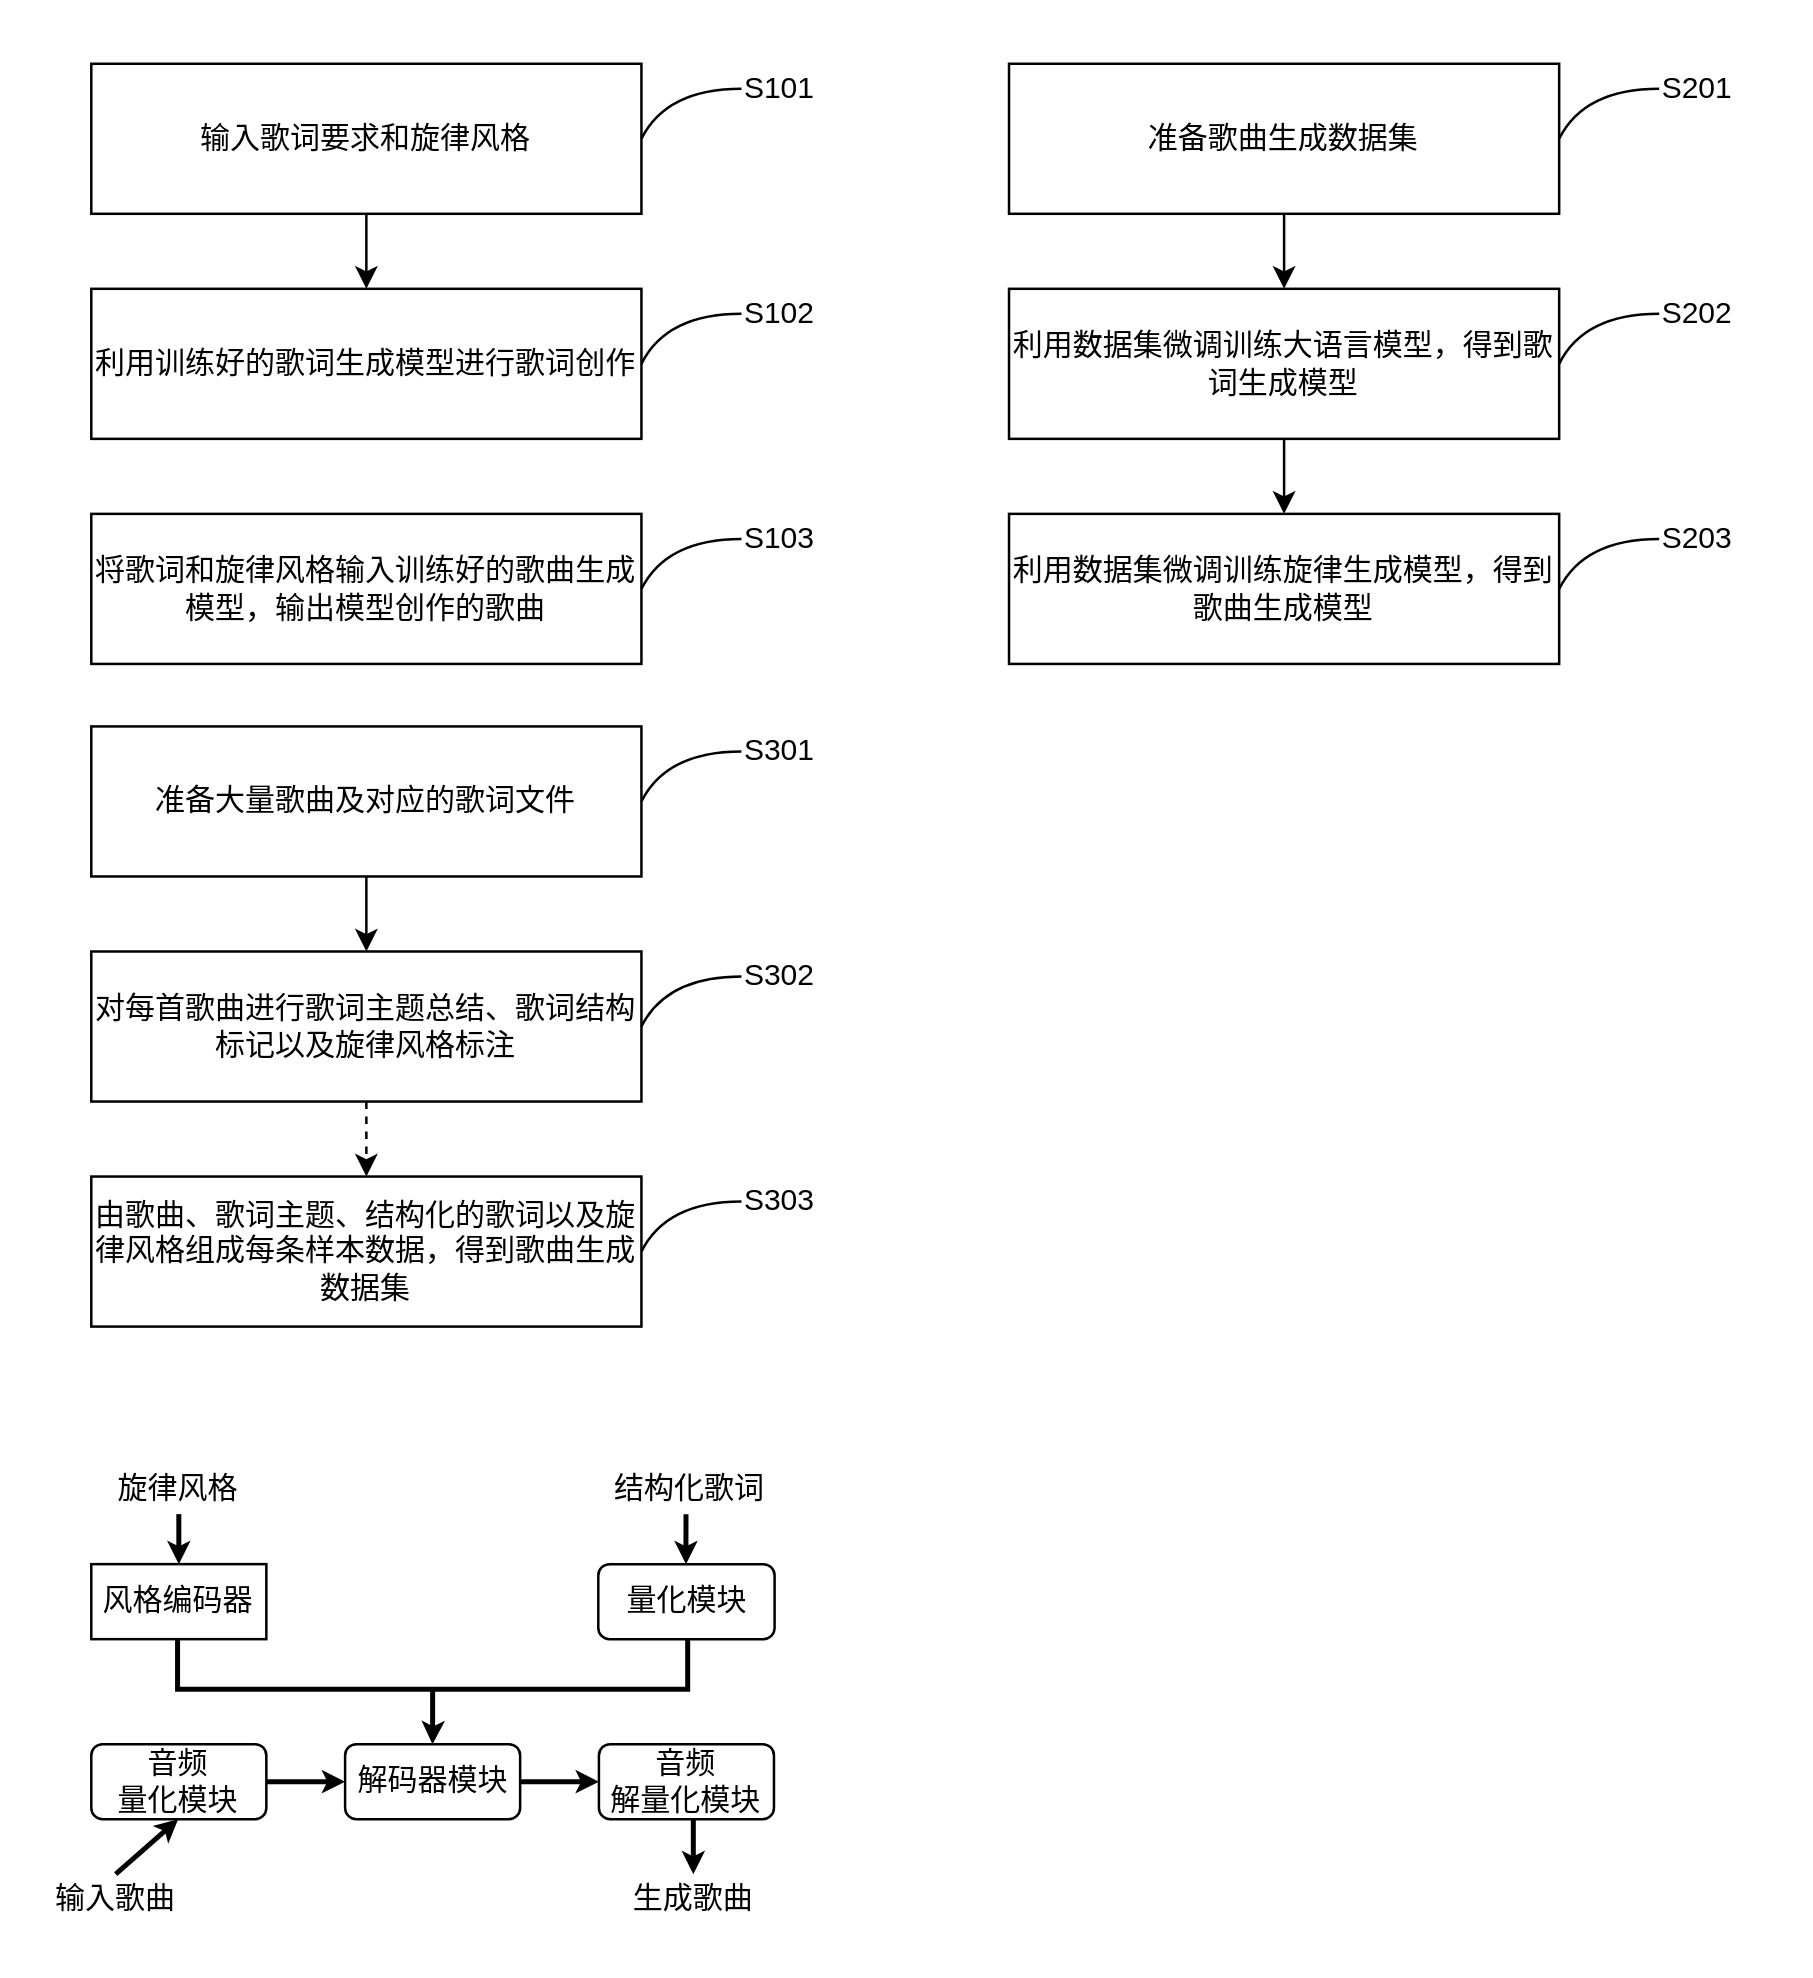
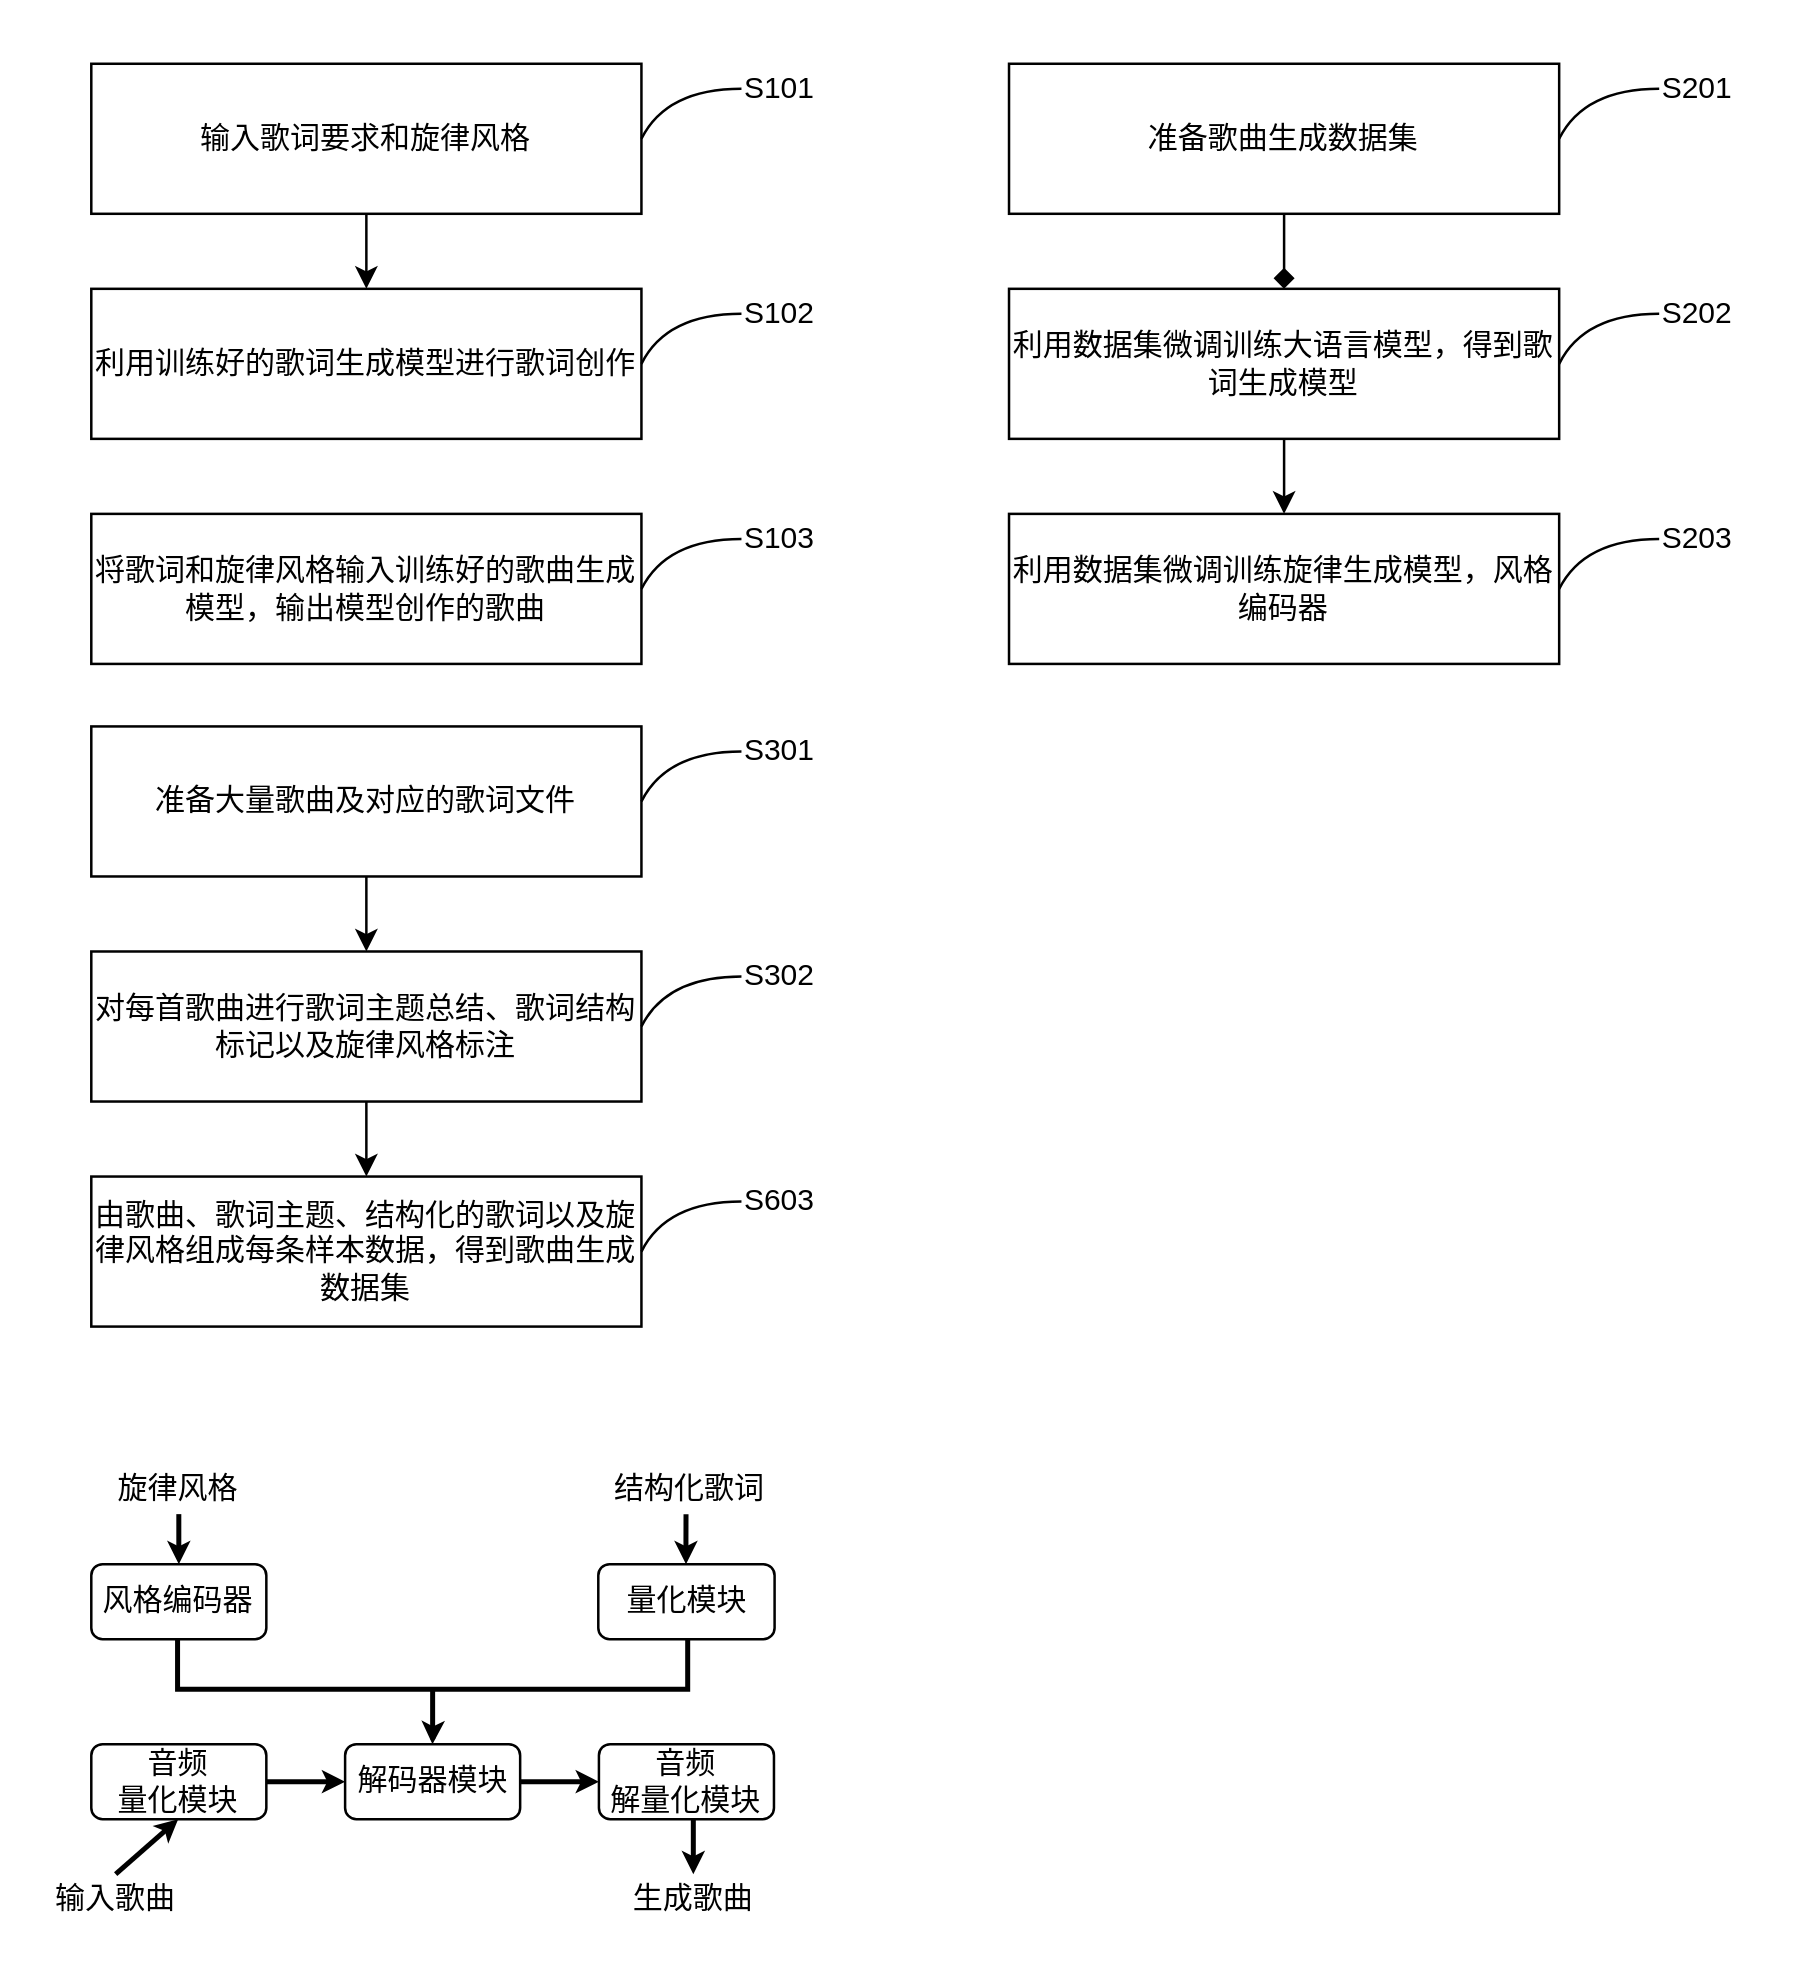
edge "准备歌曲生成数据集" -> "利用数据集微调训练大语言模型，得到歌词生成模型": arrowhead classic -> diamond
node "利用数据集微调训练旋律生成模型，得到歌曲生成模型": label "利用数据集微调训练旋律生成模型，得到歌曲生成模型" -> "利用数据集微调训练旋律生成模型，风格编码器"
edge "对每首歌曲进行歌词主题总结、歌词结构标记以及旋律风格标注" -> "由歌曲、歌词主题、结构化的歌词以及旋律风格组成每条样本数据，得到歌曲生成数据集": style dashed -> solid
node "S303": label "S303" -> "S603"
node "风格编码器": shape rectangle -> rounded rectangle
